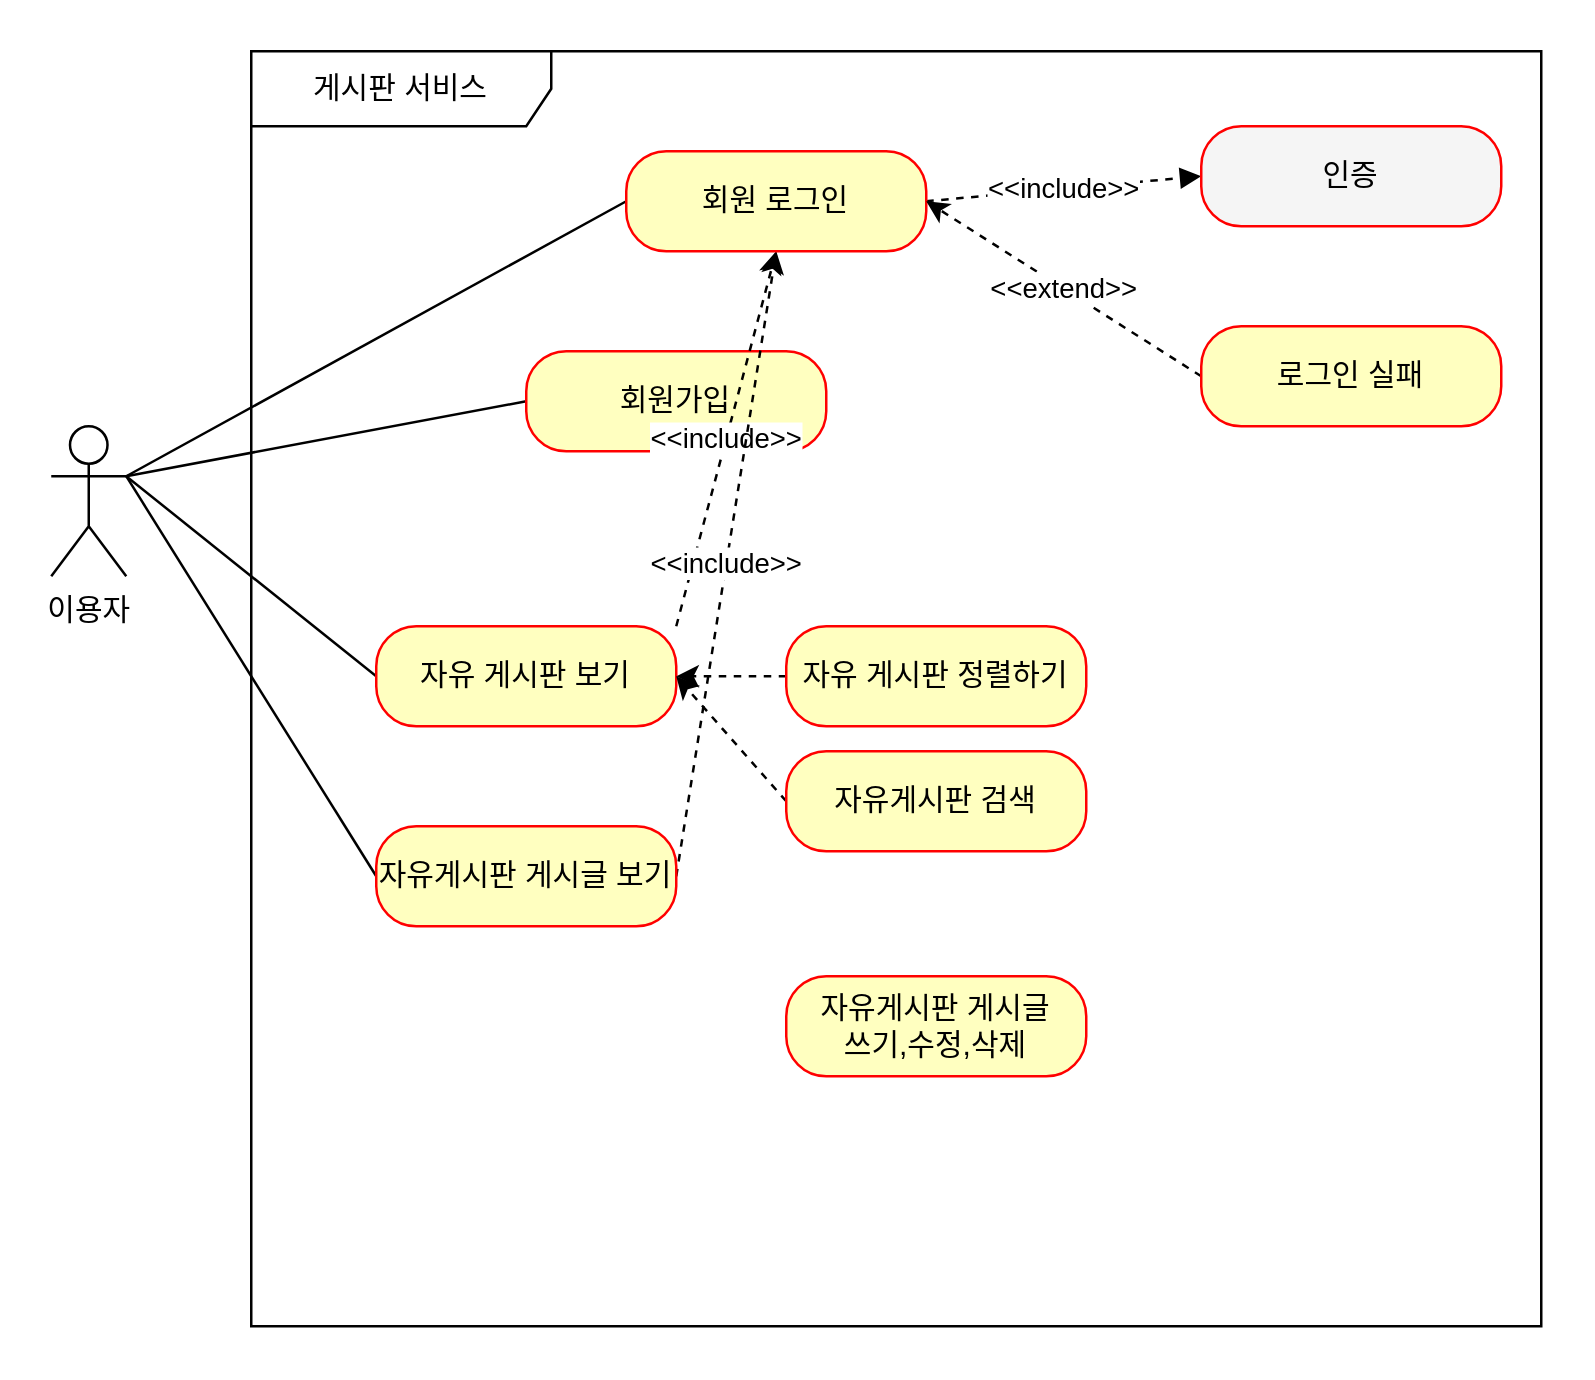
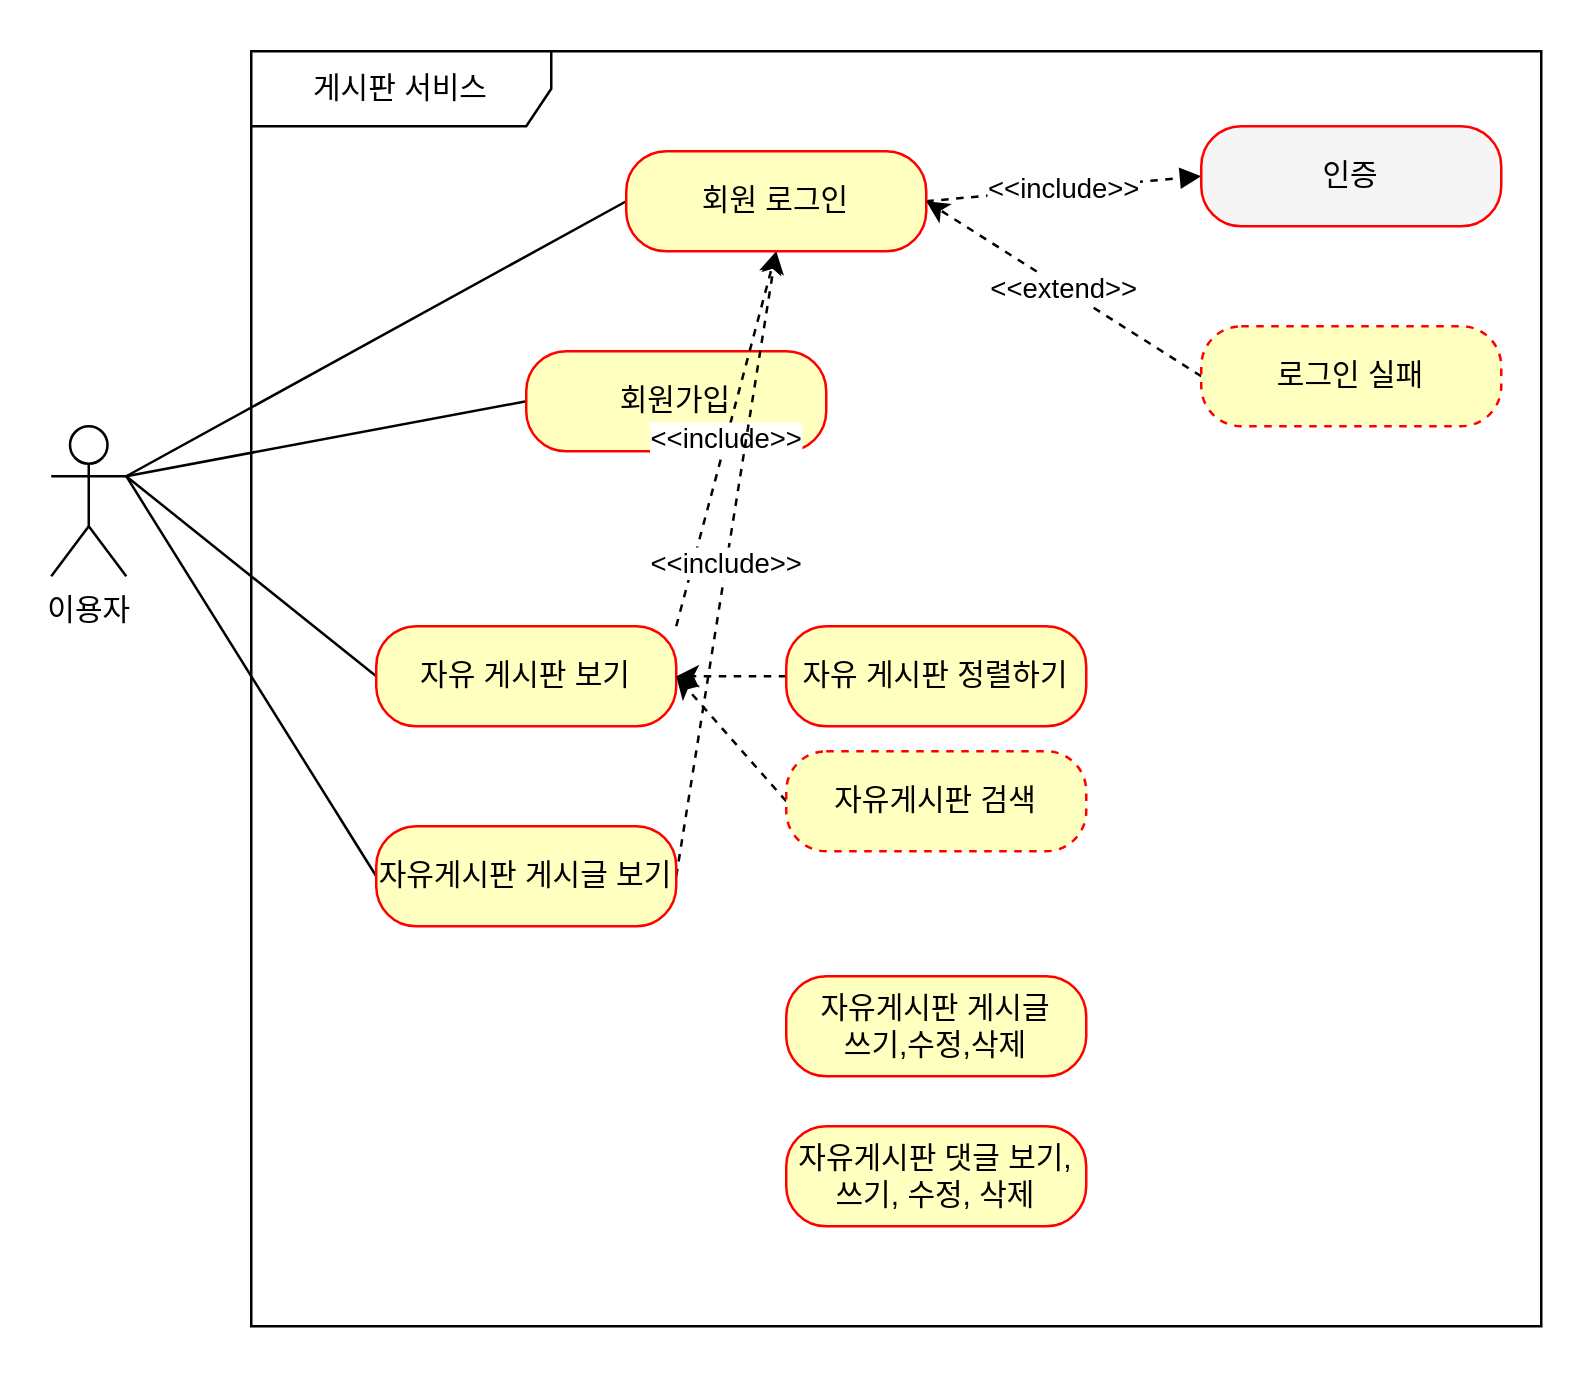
node "로그인 실패": style solid -> dashed
node "자유게시판 검색": style solid -> dashed
node "자유게시판 댓글 보기,쓰기, 수정, 삭제": added
